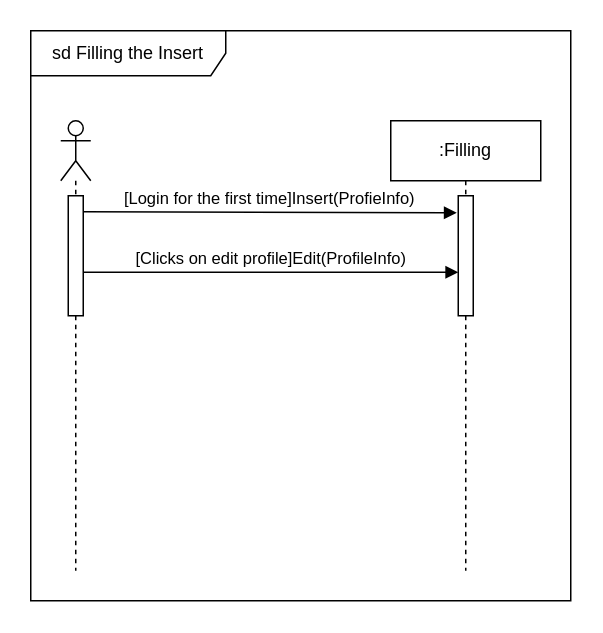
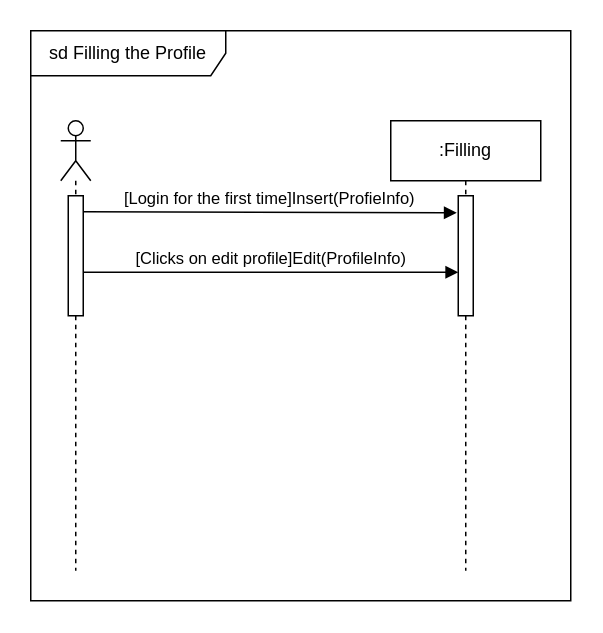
node "sd Filling the Insert": label "sd Filling the Insert" -> "sd Filling the Profile"
